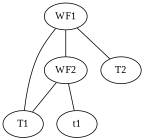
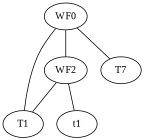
node "WF1": label "WF1" -> "WF0"
node "T2": label "T2" -> "T7"
